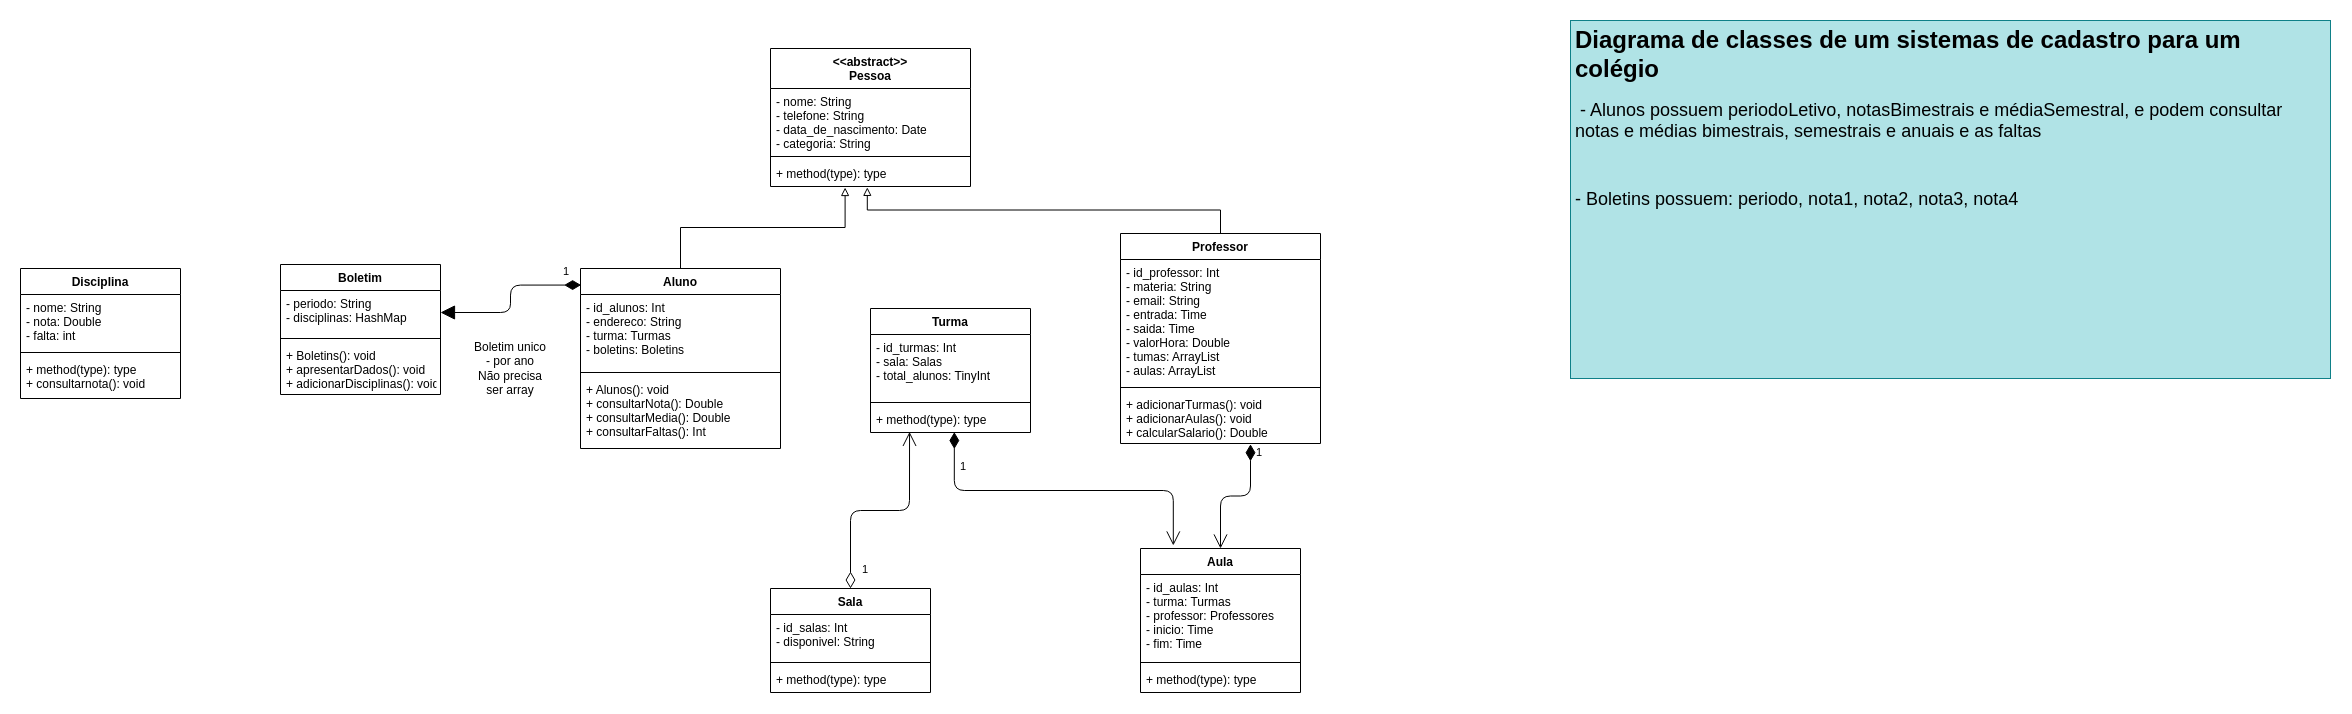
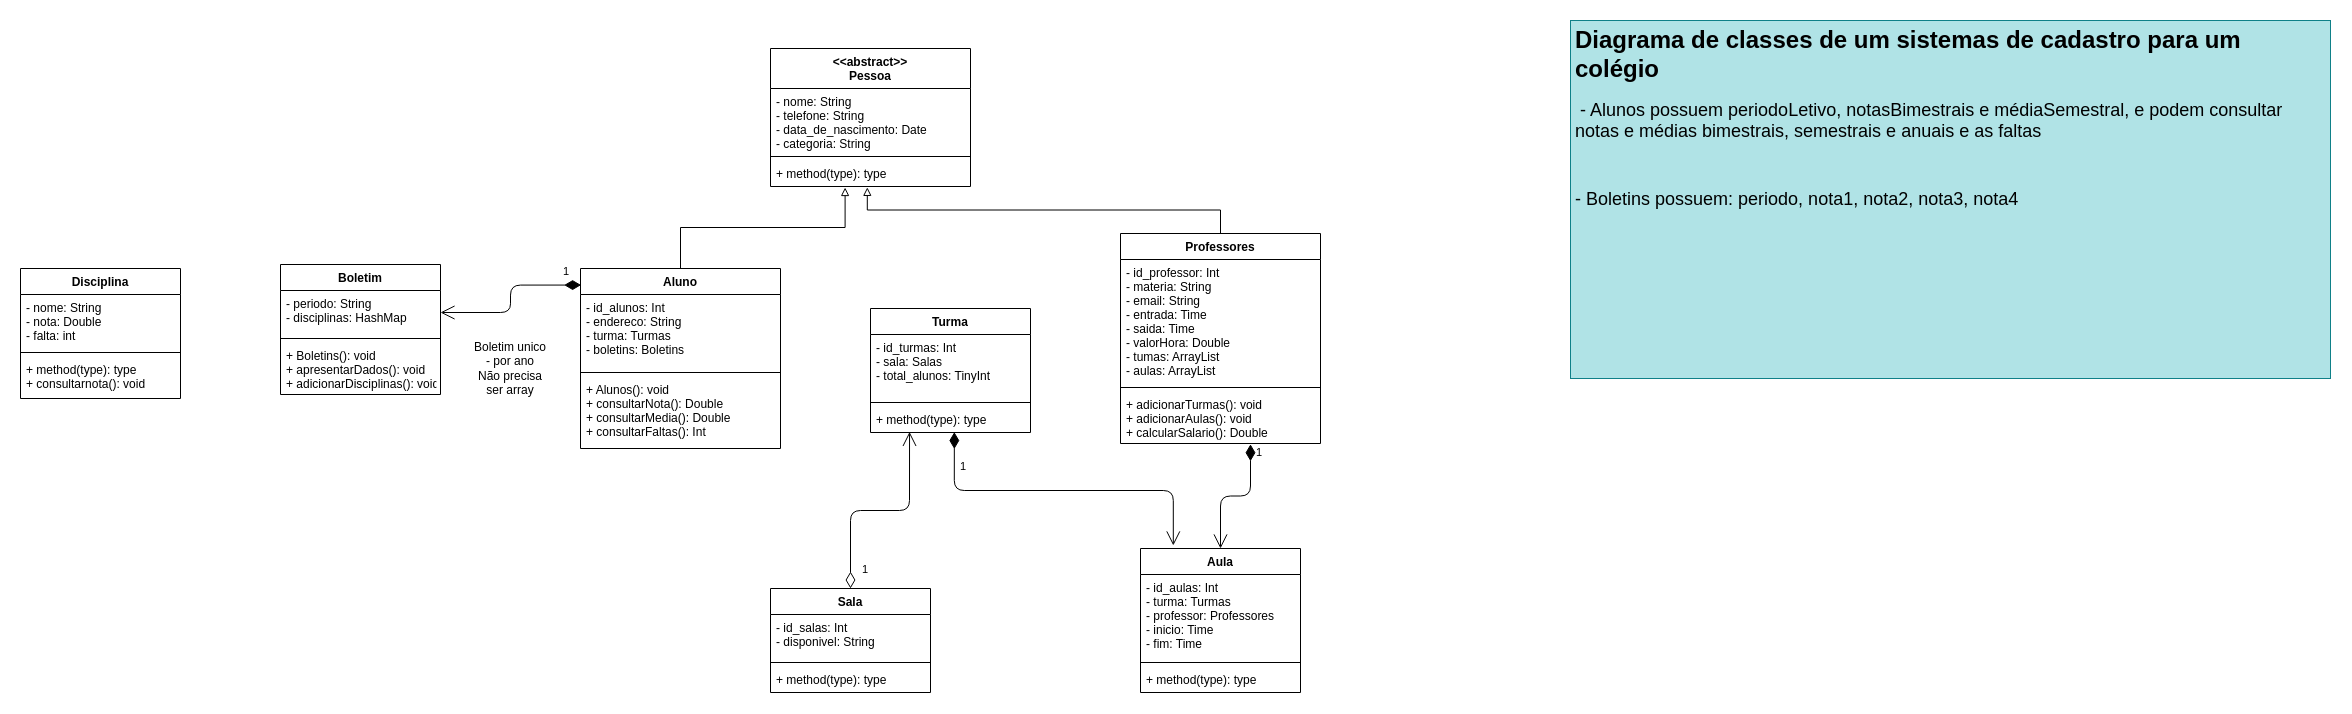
node "Professor": label "Professor" -> "Professores"
edge "- periodo: String - disciplinas: HashMap" -- "Aluno": arrowhead block -> open
